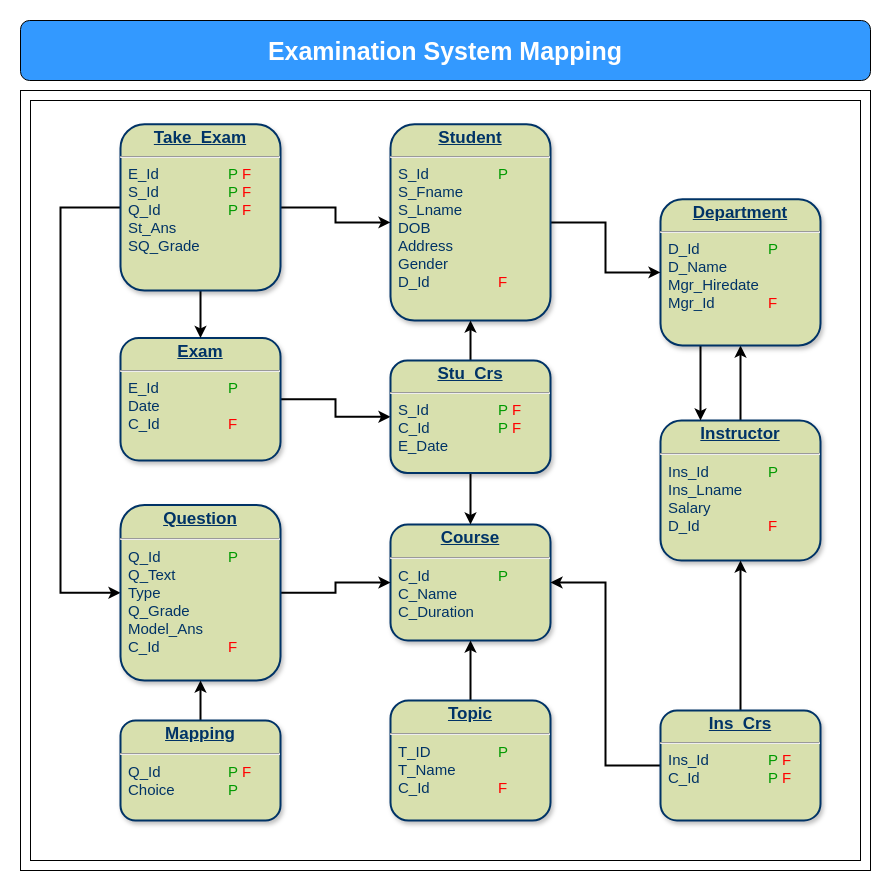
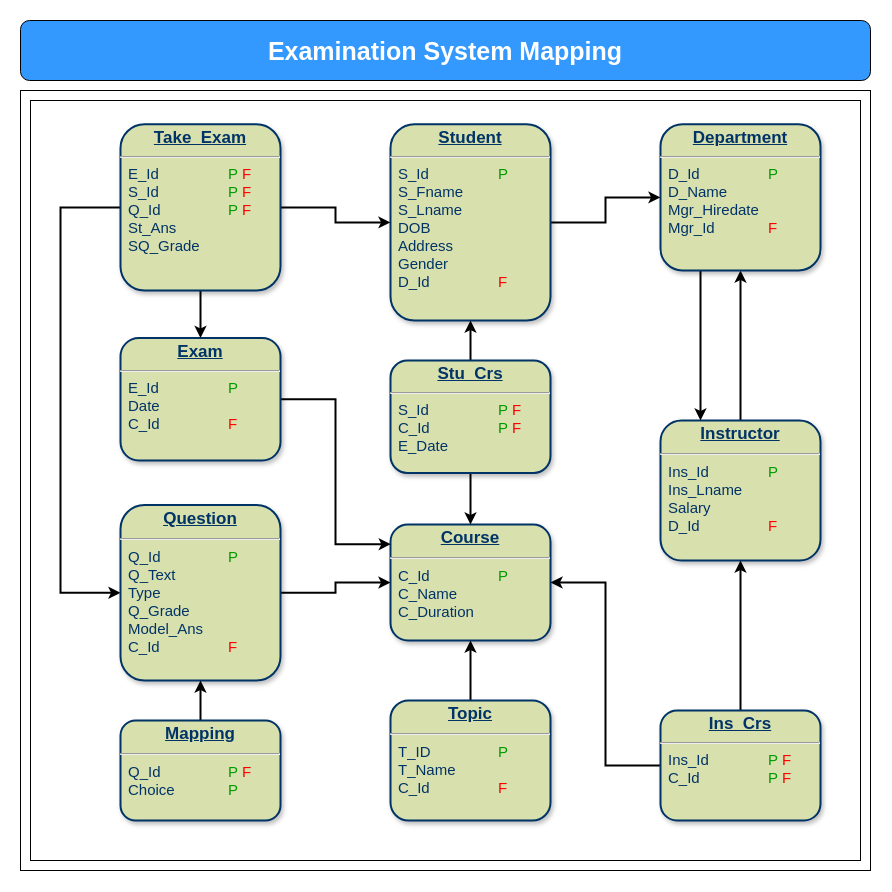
node "Department D_Id P D_Name Mgr_Hiredate Mgr_Id F": moved (741, 272) -> (741, 197)
edge "Exam E_Id P Date C_Id F" -> "Stu_Crs S_Id P F C_Id P F E_Date": now "Exam E_Id P Date C_Id F" -> "Course C_Id P C_Name C_Duration"
